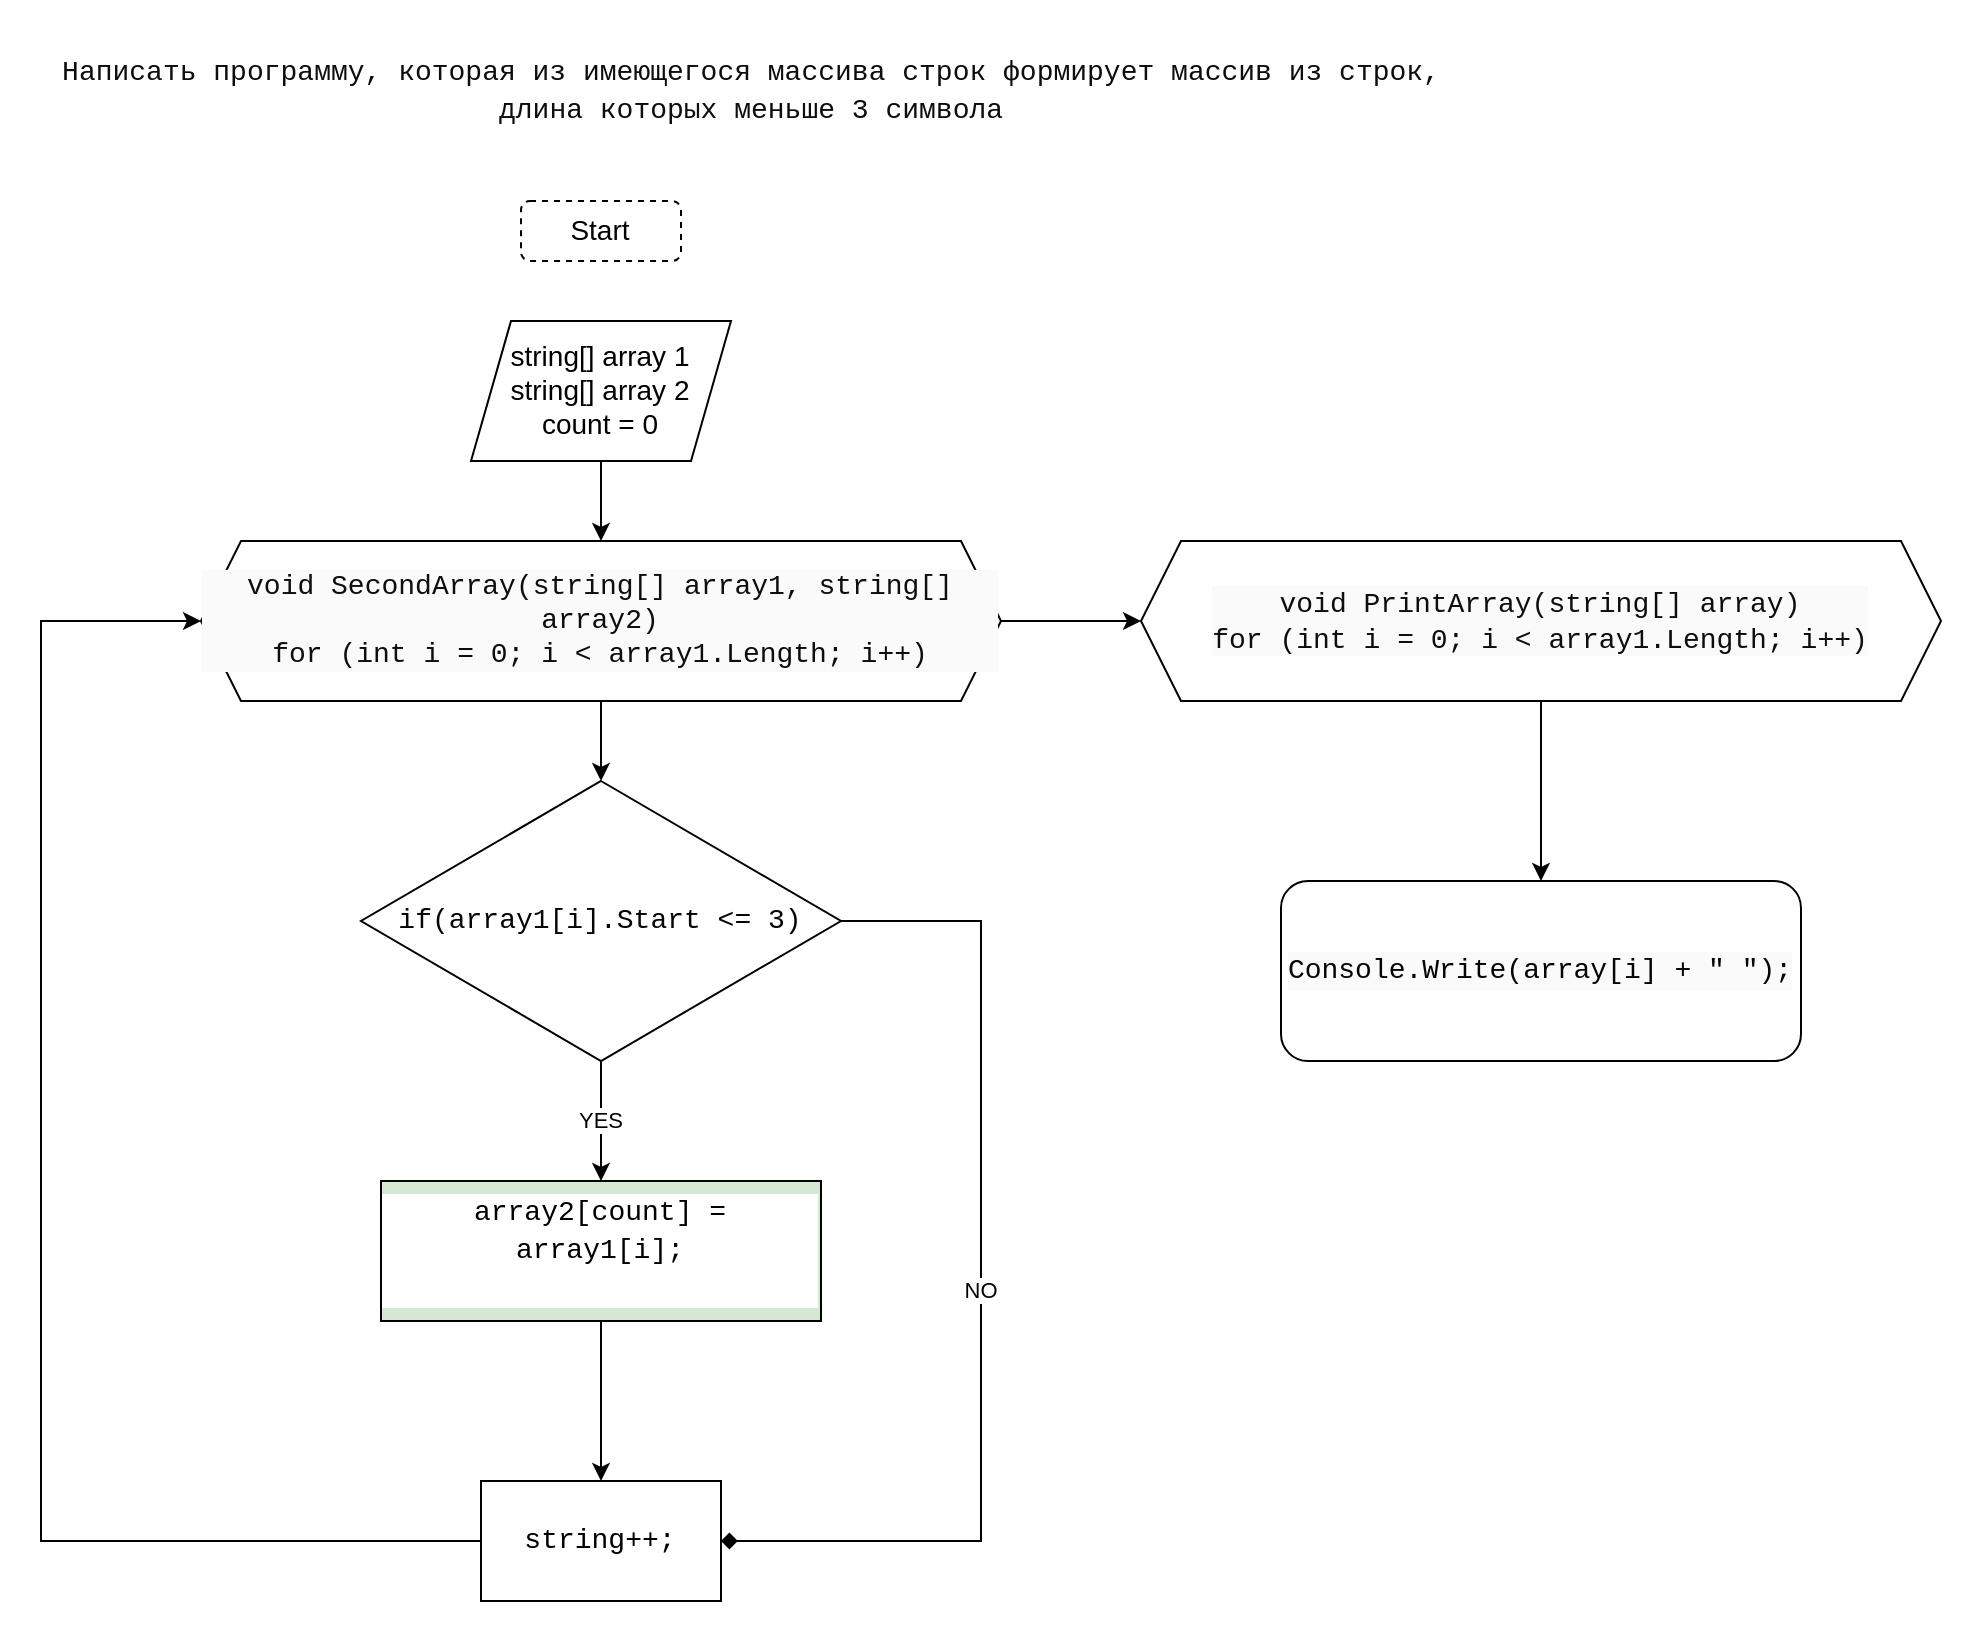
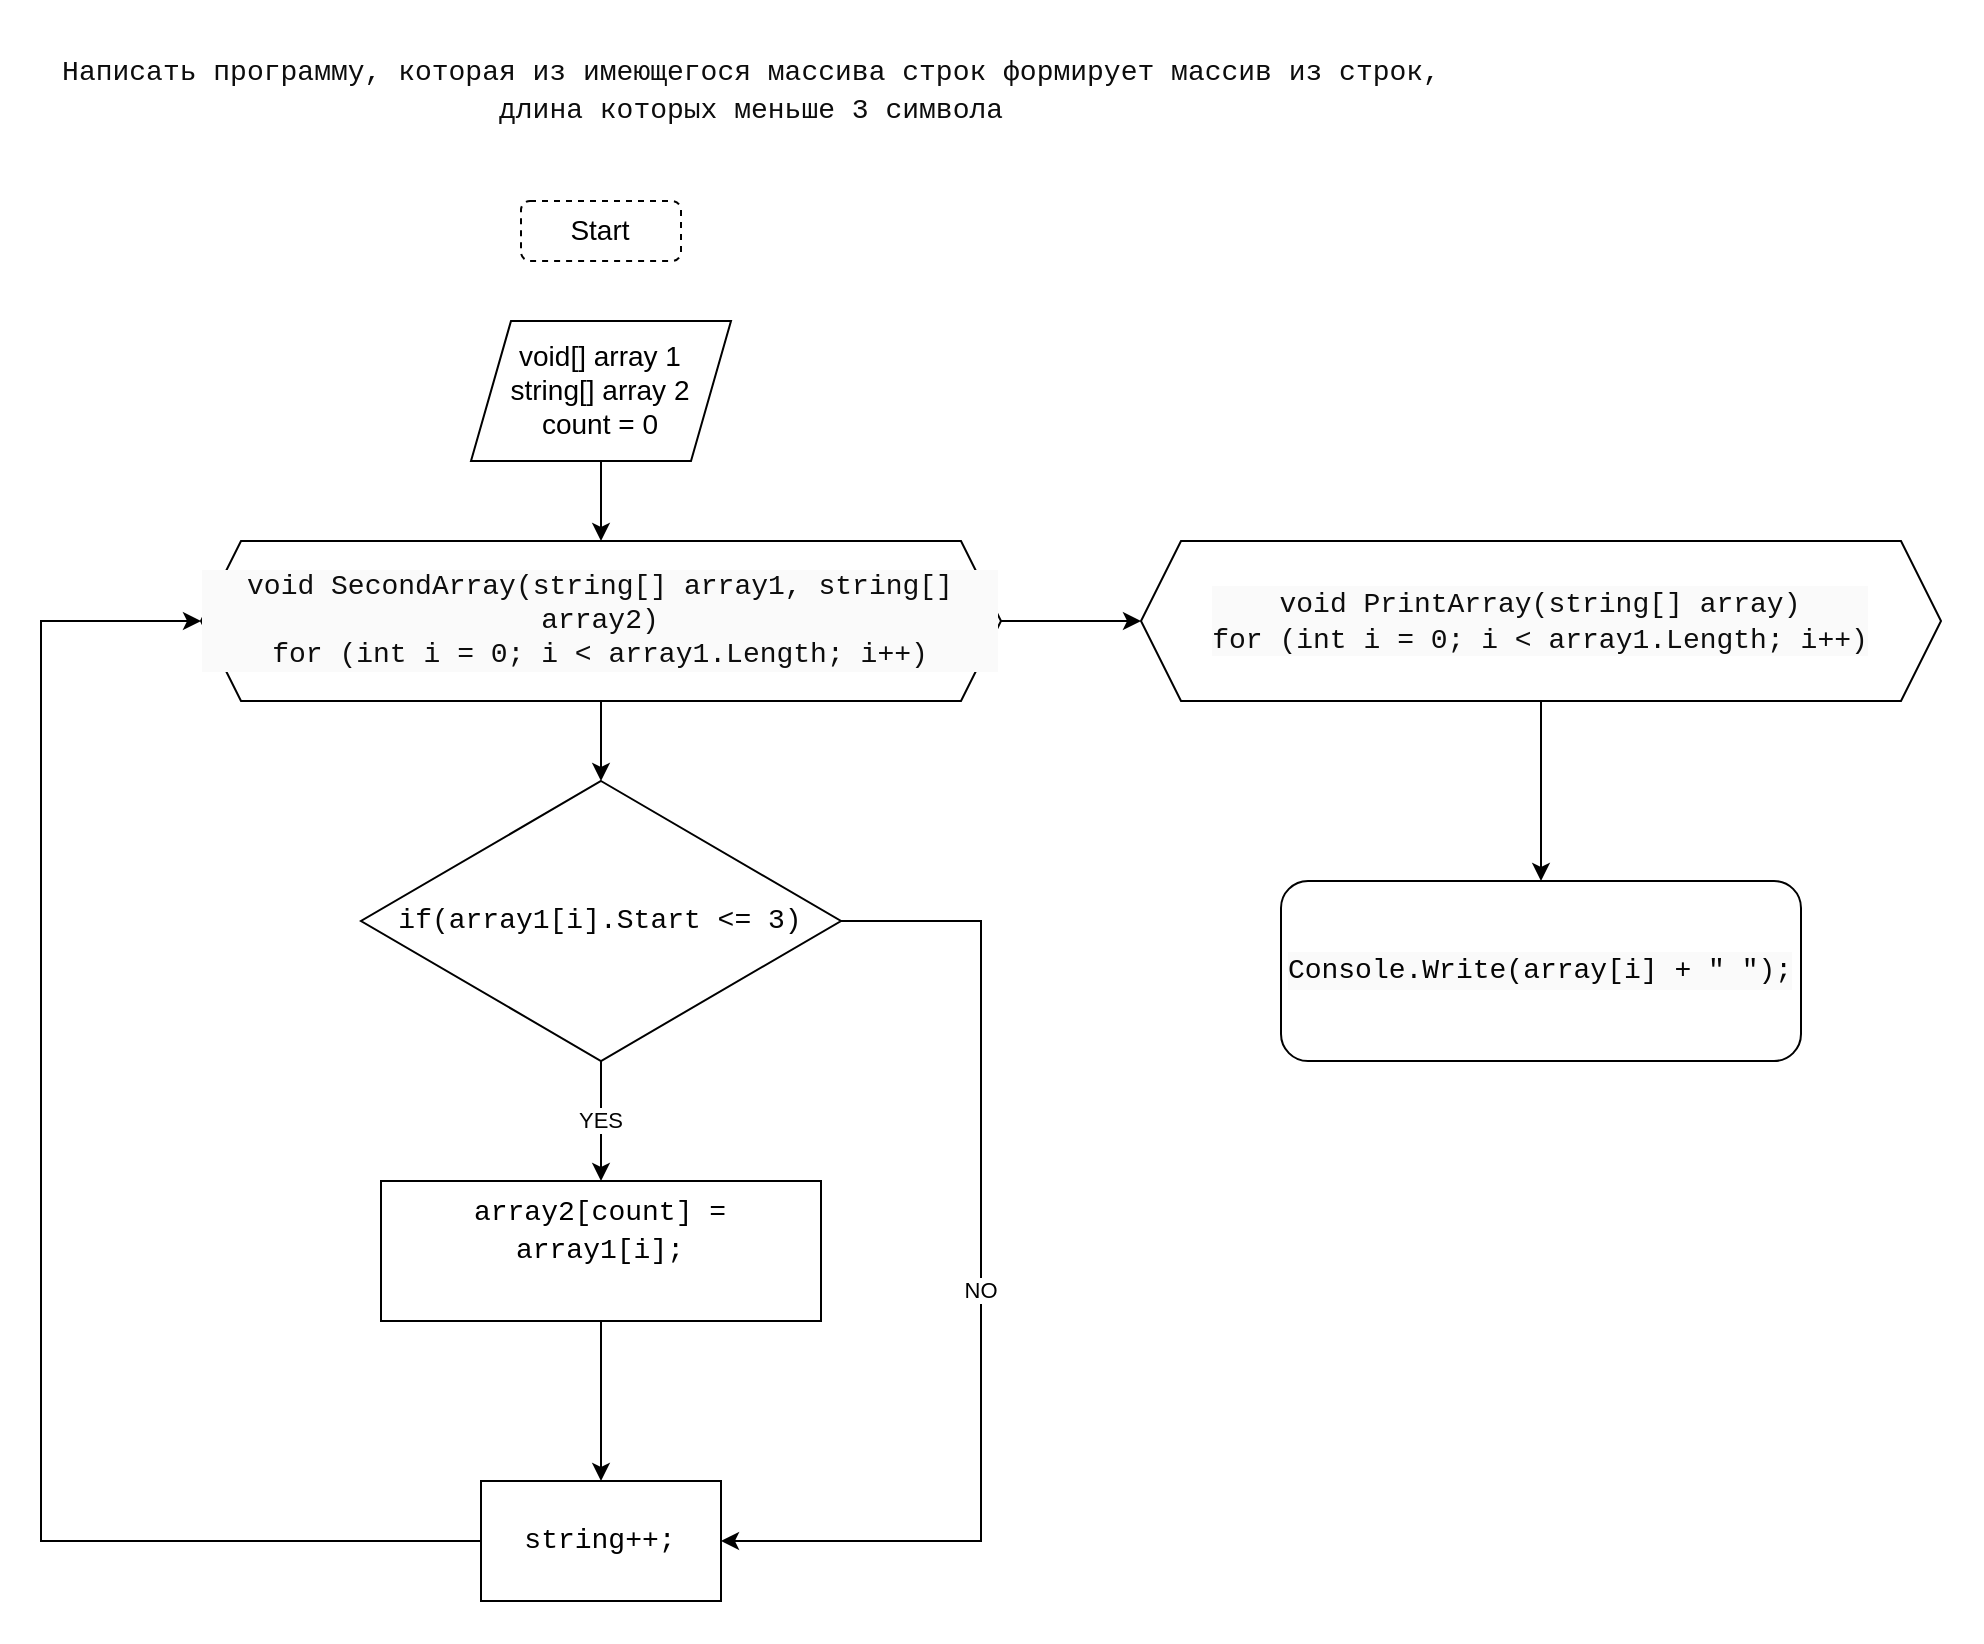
node "string[] array 1 string[] array 2 count = 0": label "string[] array 1 string[] array 2 count = 0" -> "void[] array 1 string[] array 2 count = 0"
node "array2[count] = array1[i];": fillcolor #d5e8d4 -> #ffffff
edge "if(array1[i].Start <= 3)" -> "string++;": arrowhead diamond -> classic
